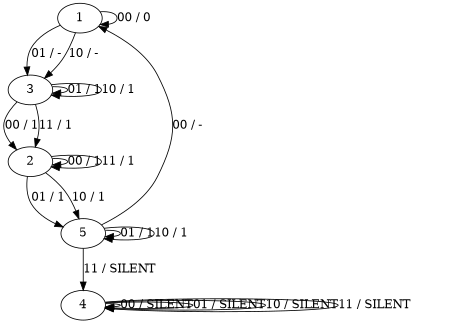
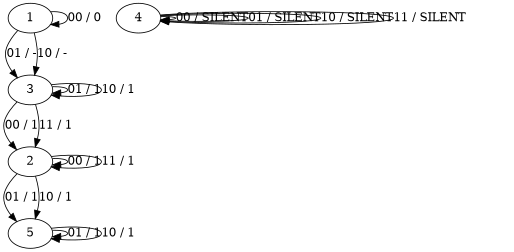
edge "5" -> "1": removed, label "00 / -"
edge "5" -> "4": removed, label "11 / SILENT"
